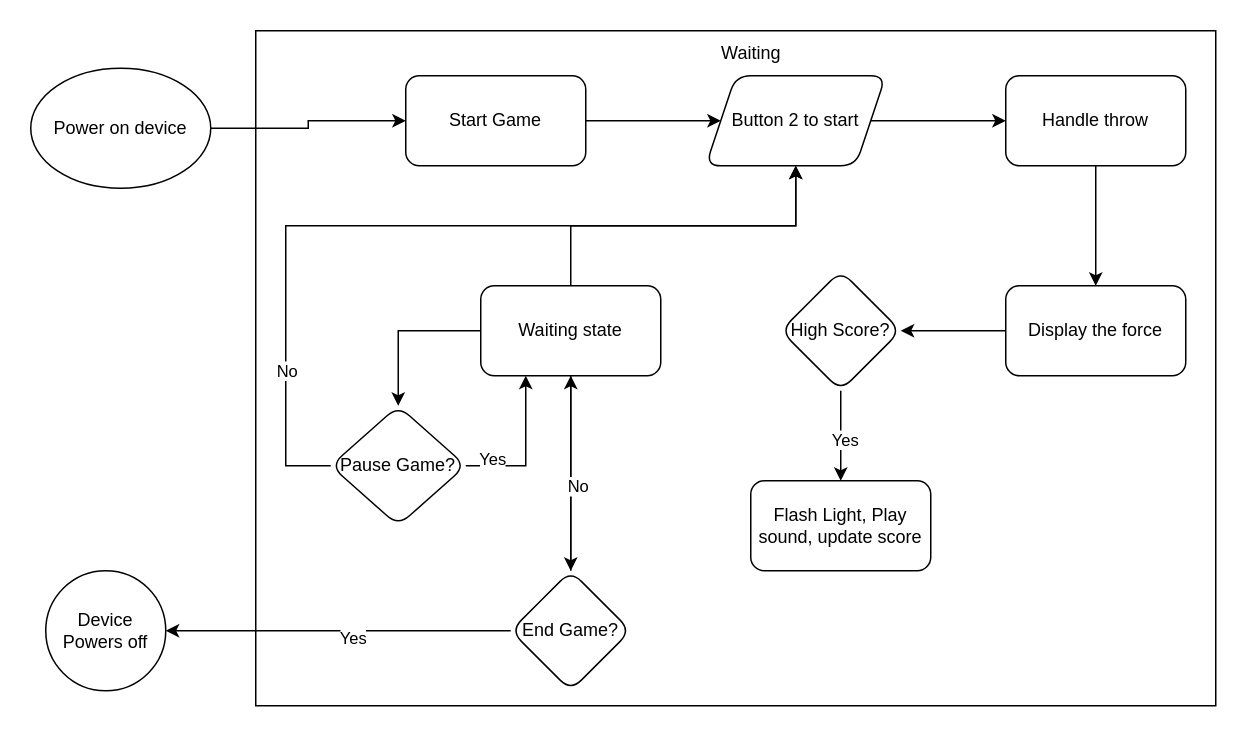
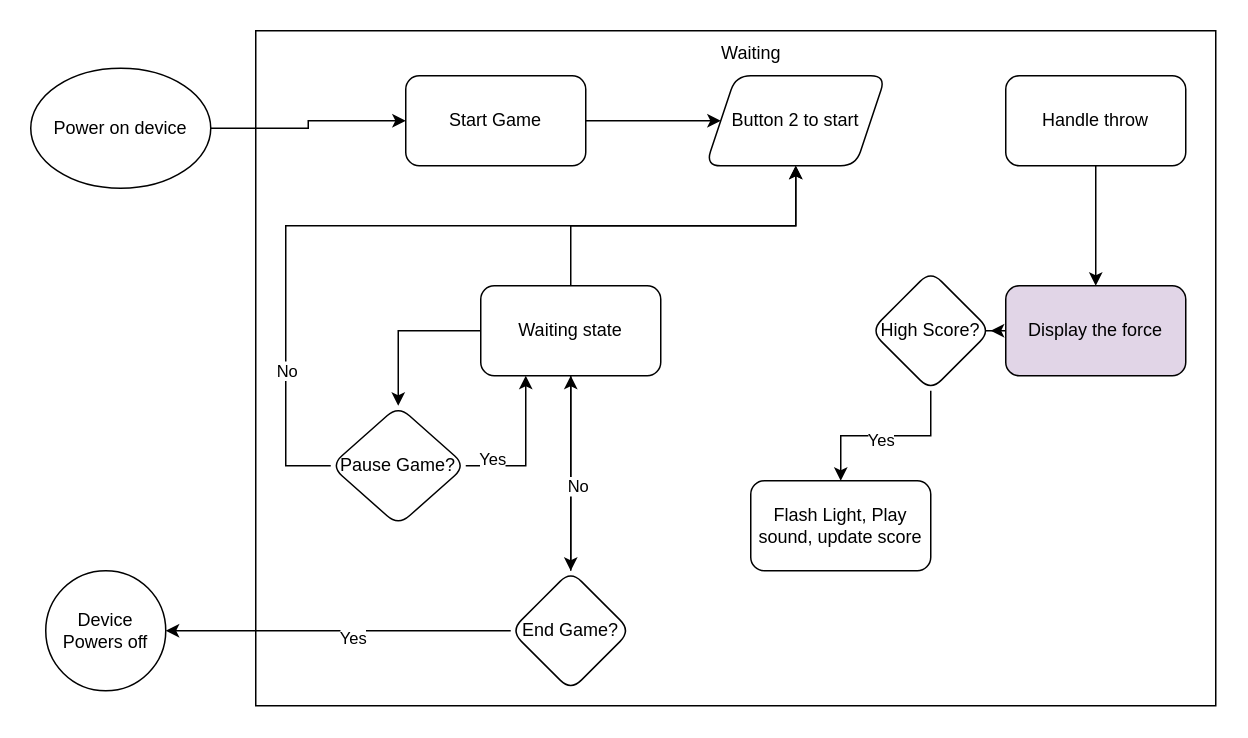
edge "Button 2 to start" -> "Handle throw": removed
node "High Score?": moved (841, 331) -> (931, 331)
node "Display the force": fillcolor #ffffff -> #e1d5e7
